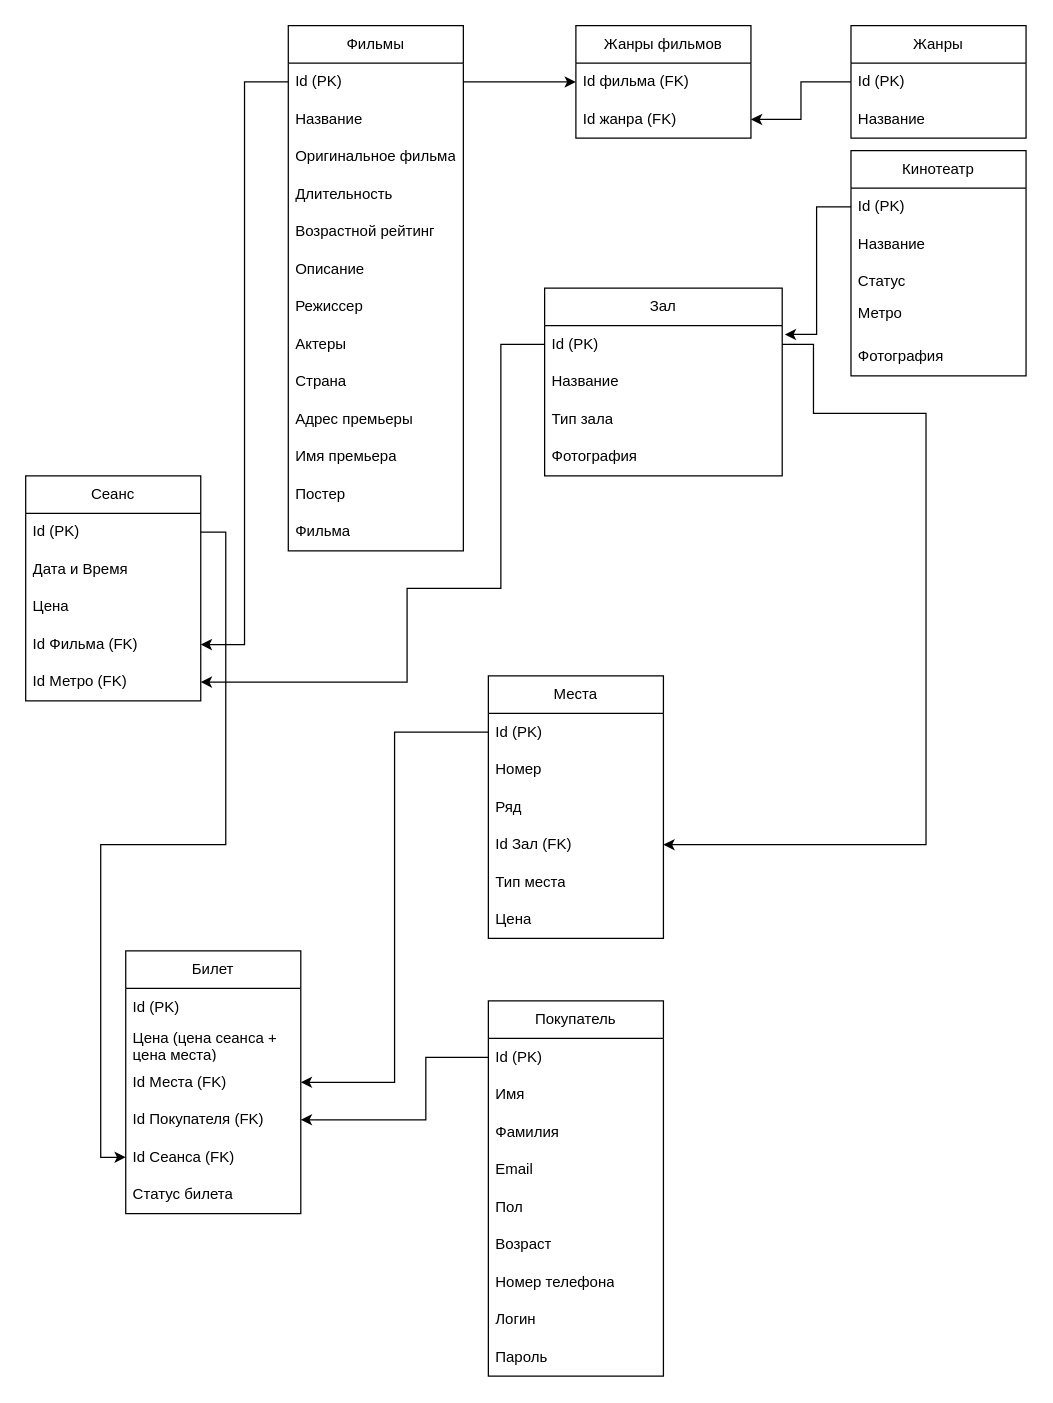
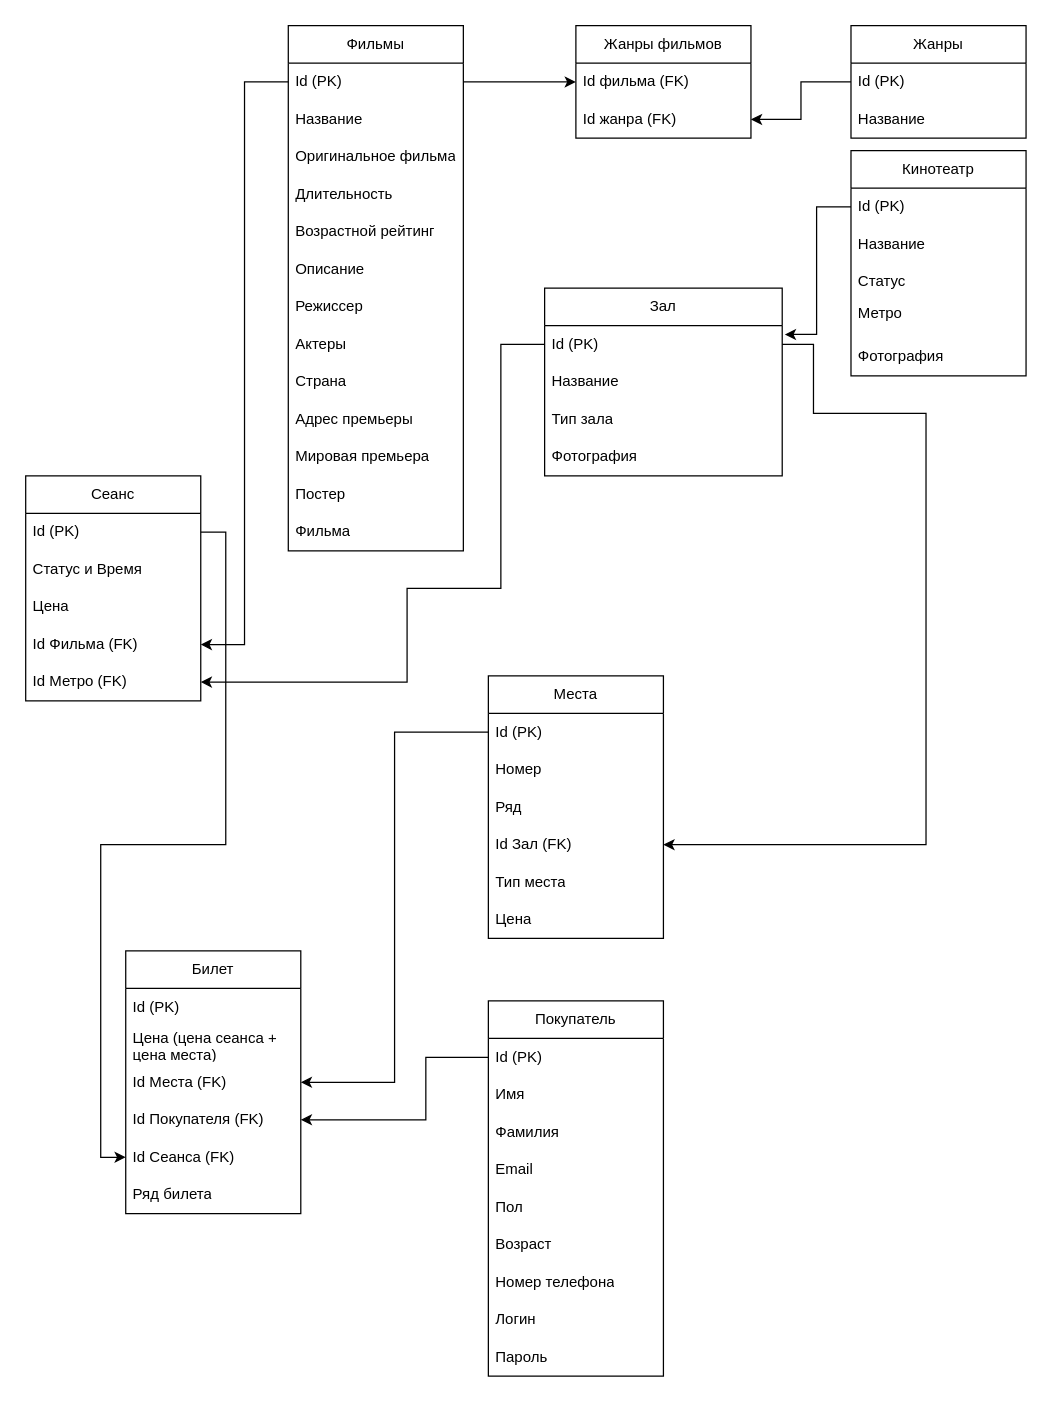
node "Имя премьера": label "Имя премьера" -> "Мировая премьера"
node "Дата и Время": label "Дата и Время" -> "Статус и Время"
node "Статус билета": label "Статус билета" -> "Ряд билета"
